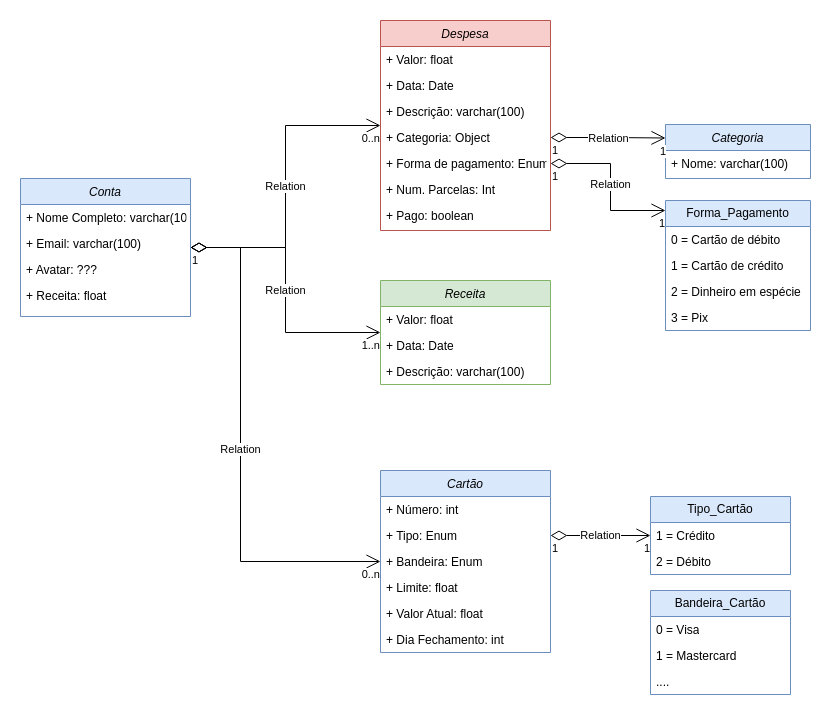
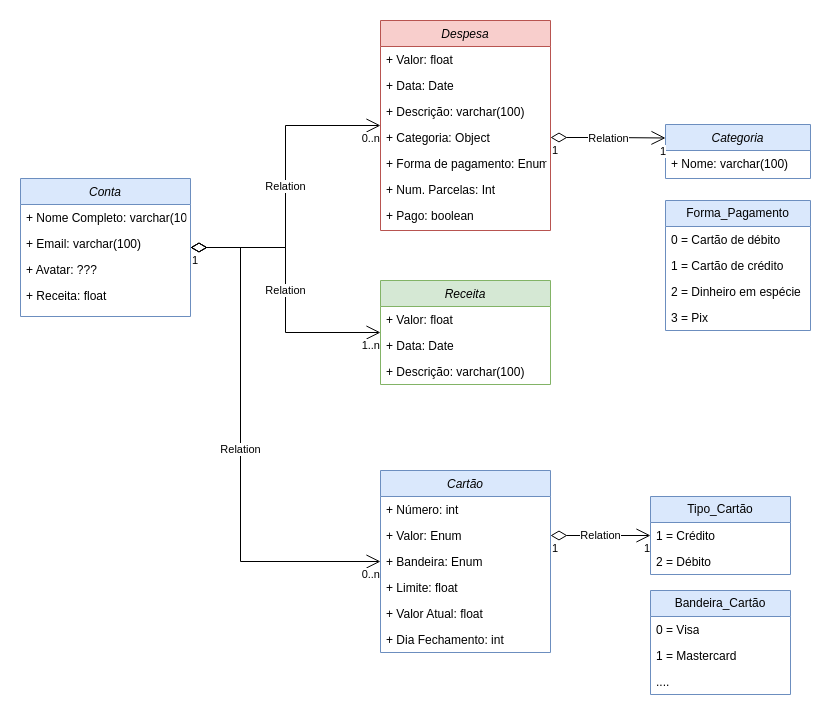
edge "+ Forma de pagamento: Enum" -- "Forma_Pagamento": removed, labels "1", "Relation", "1"
node "+ Tipo: Enum": label "+ Tipo: Enum" -> "+ Valor: Enum"
